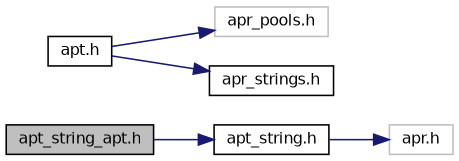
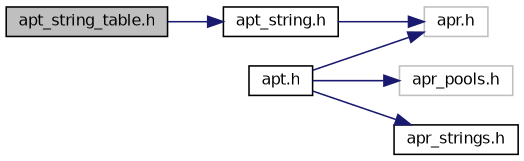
edge "apt.h" -> "apr.h": added
node "apt_string_apt.h": label "apt_string_apt.h" -> "apt_string_table.h"
